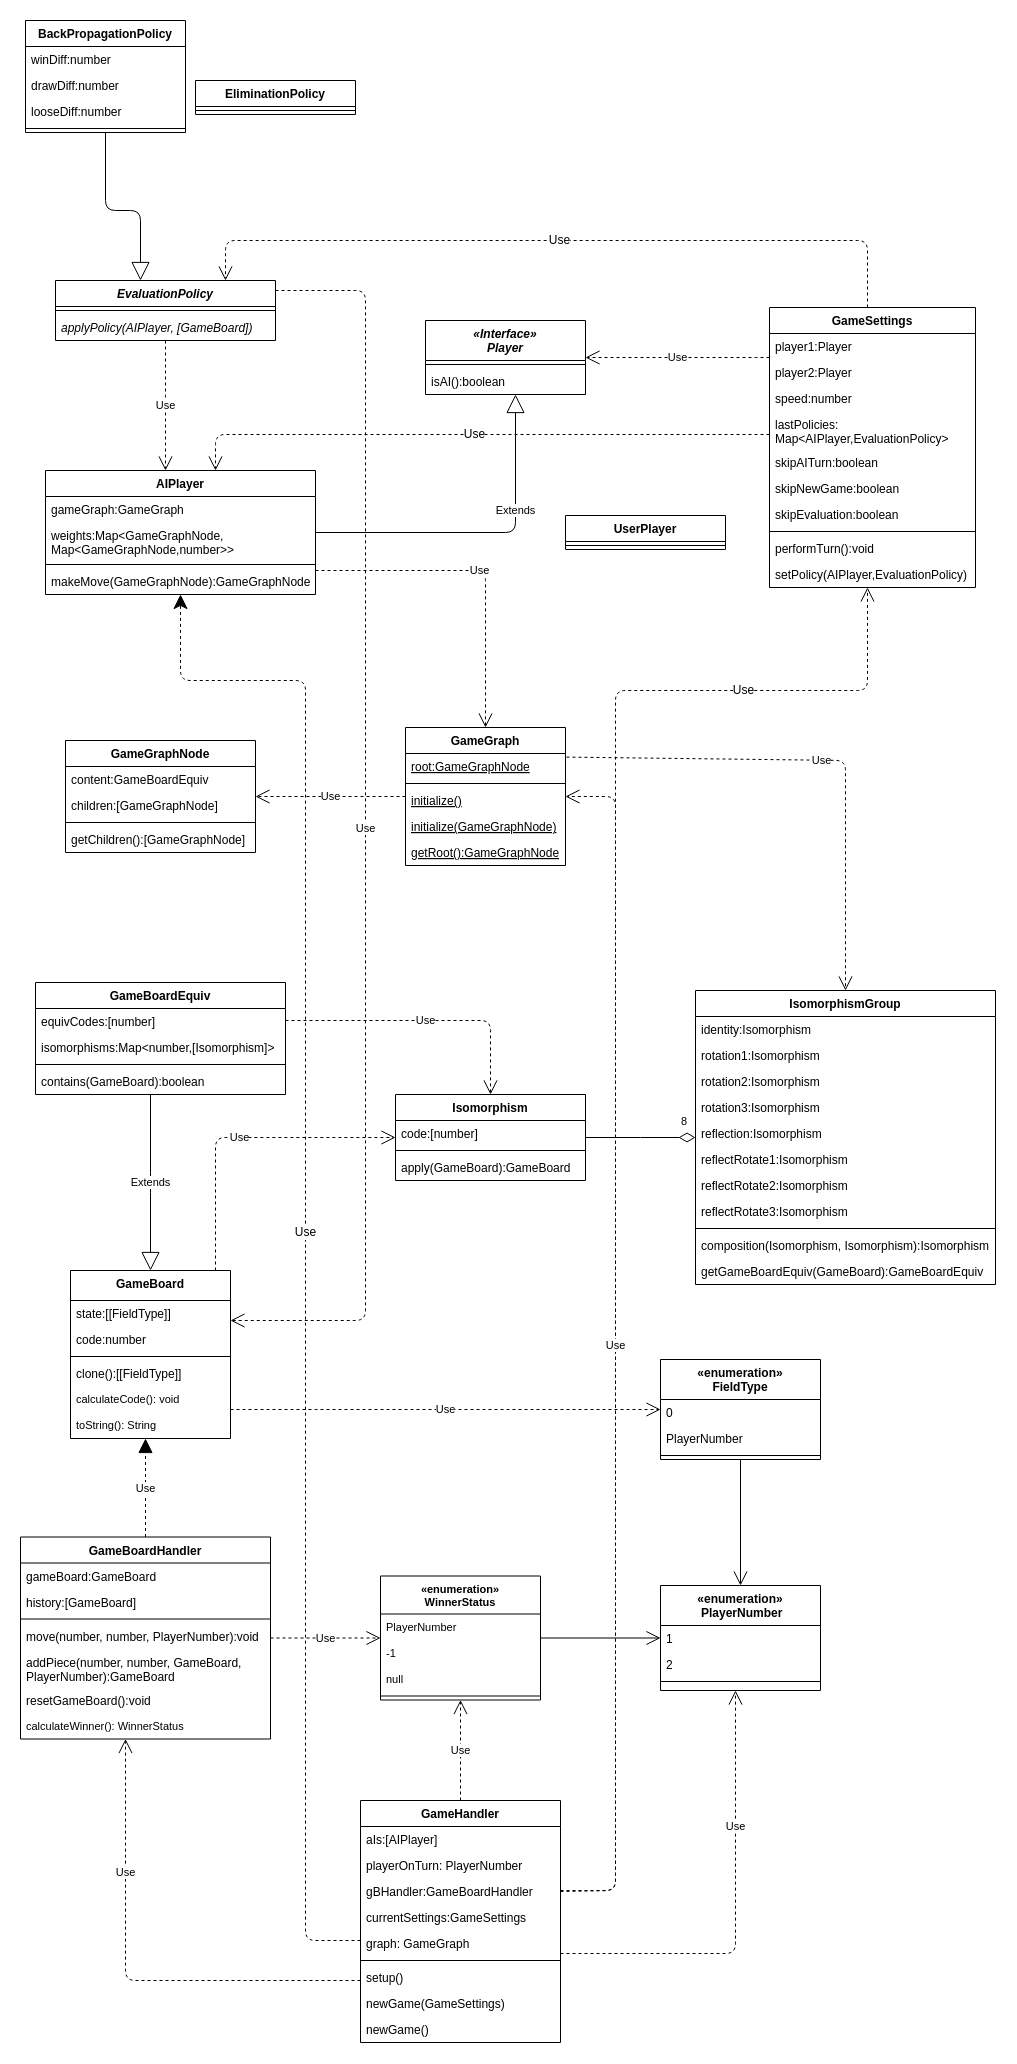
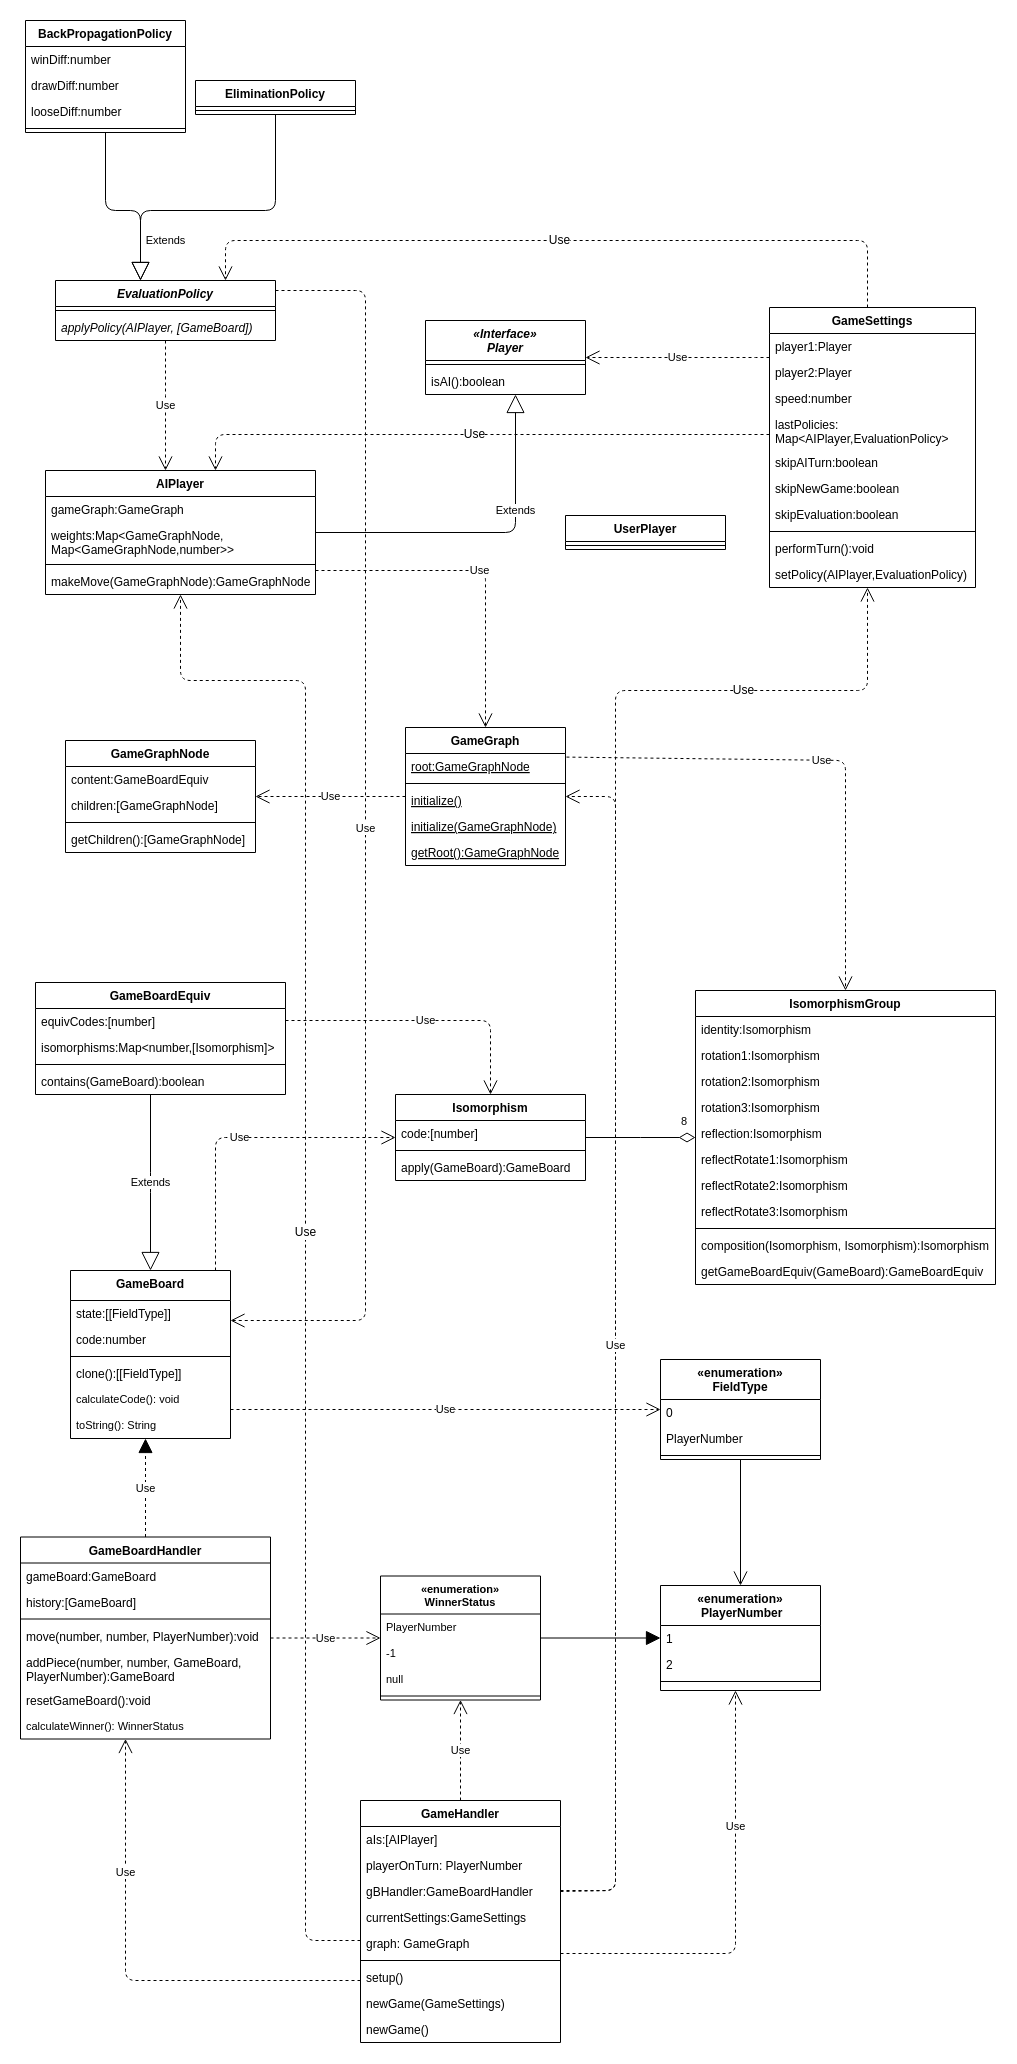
edge "EliminationPolicy" -> "EvaluationPolicy": added, label "Extends"
edge "GameHandler" -> "AIPlayer": arrowhead classic -> open
edge "«enumeration» WinnerStatus" -> "«enumeration» PlayerNumber": arrowhead open -> block
